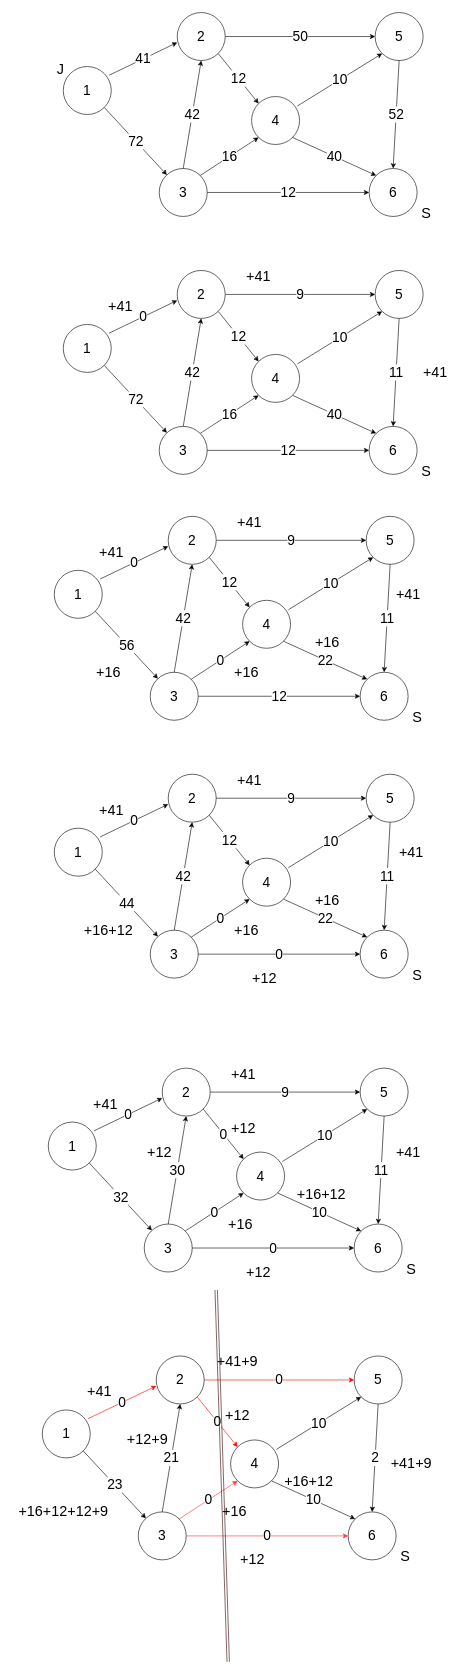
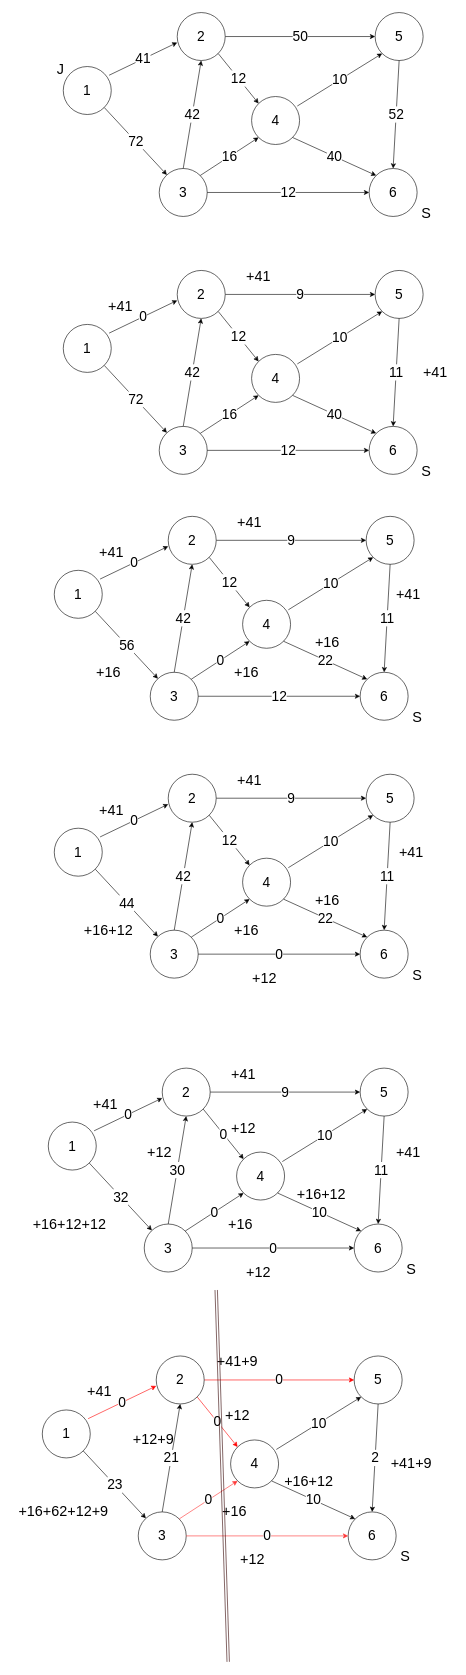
node "+16+12+12": added
node "+12+9": moved (147, 1440) -> (153, 1440)
node "+16+12+12+9": label "+16+12+12+9" -> "+16+62+12+9"
